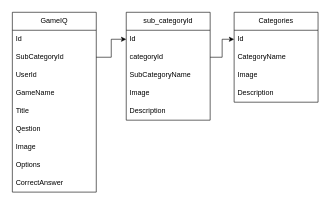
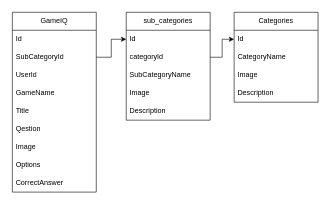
node "sub_categoryId": label "sub_categoryId" -> "sub_categories"
